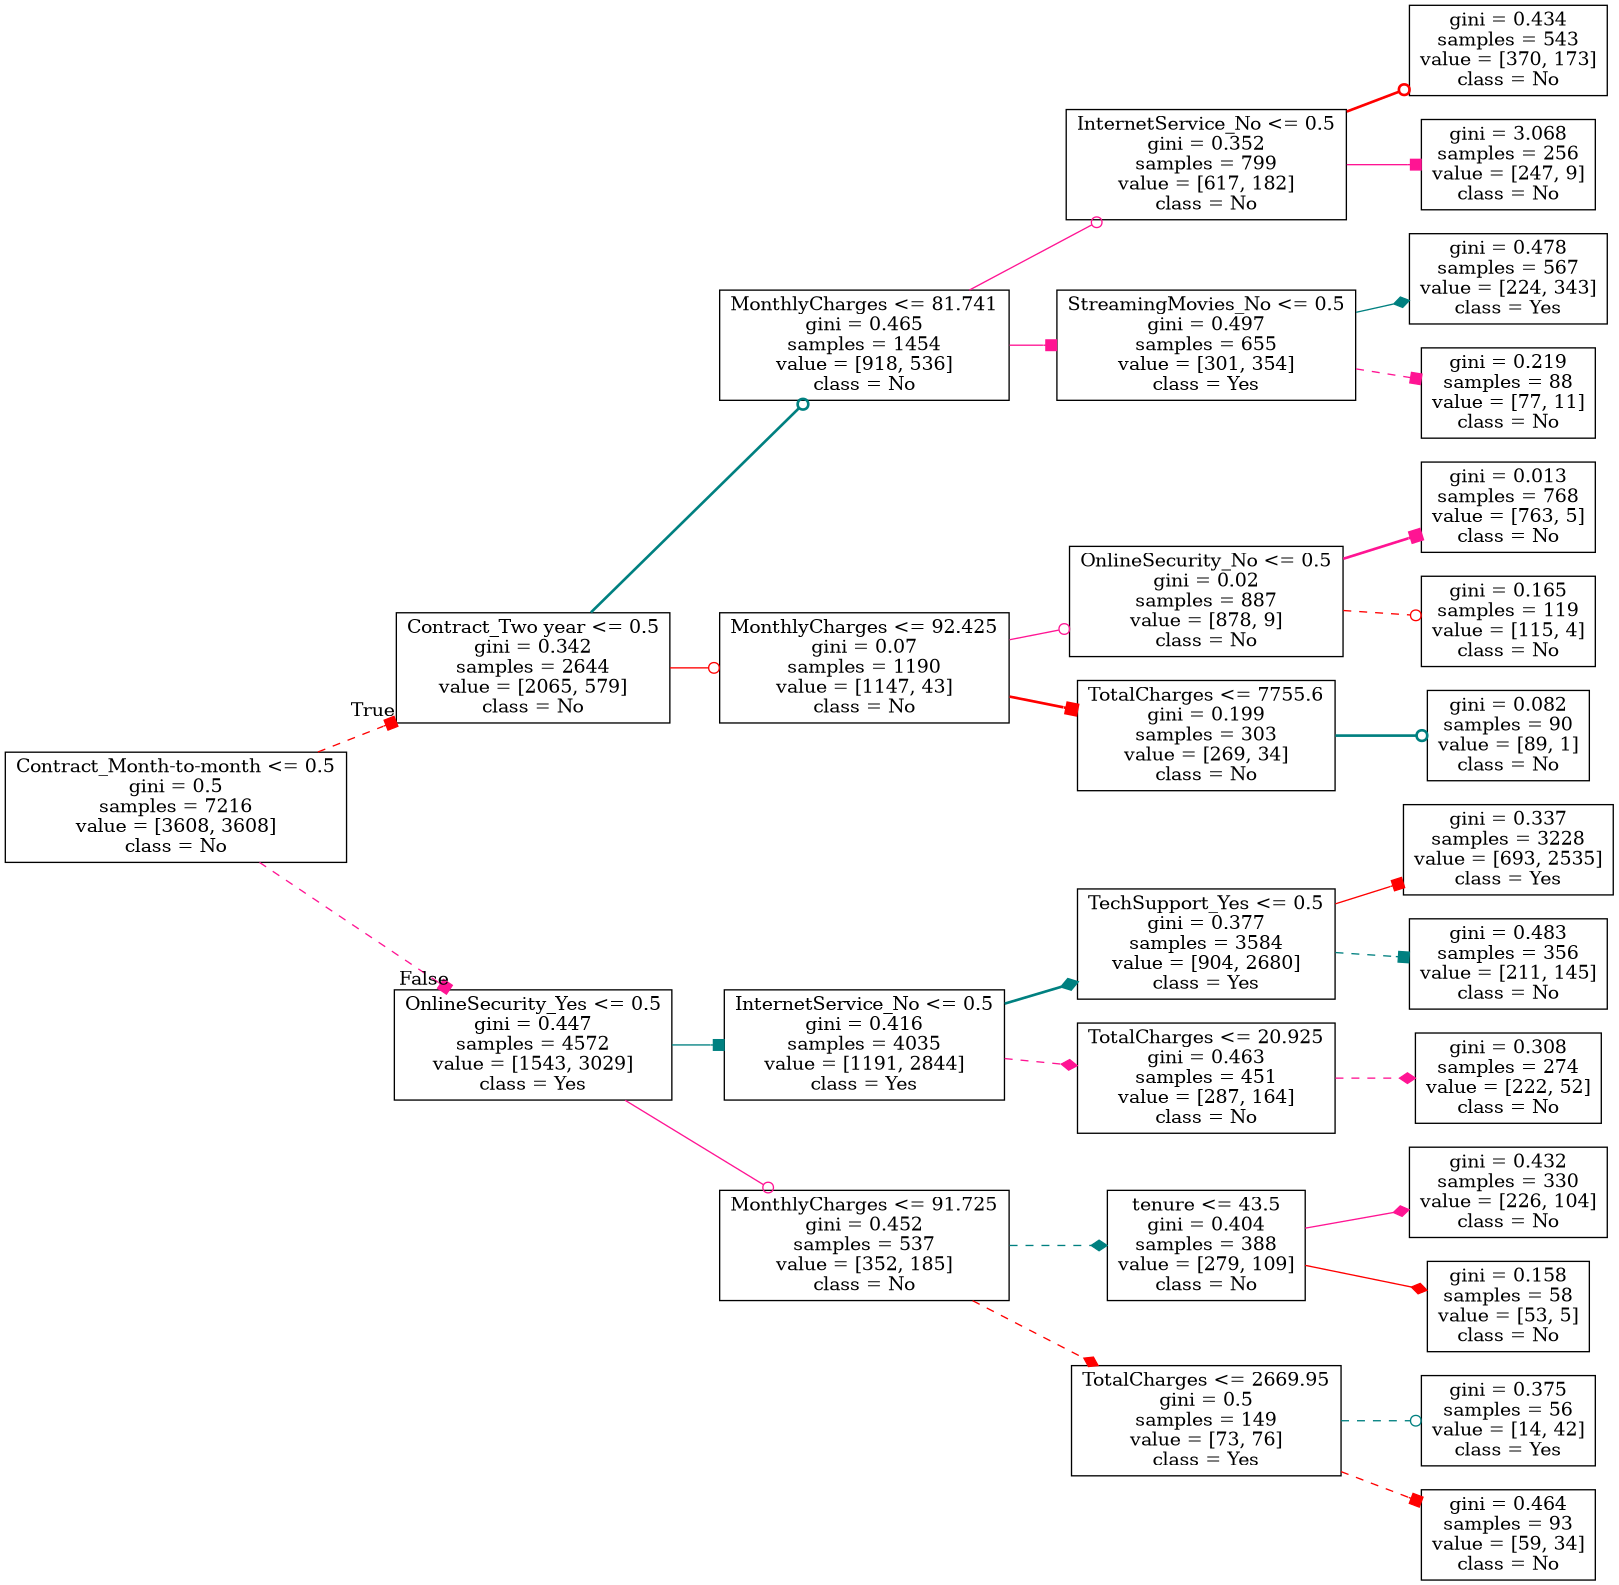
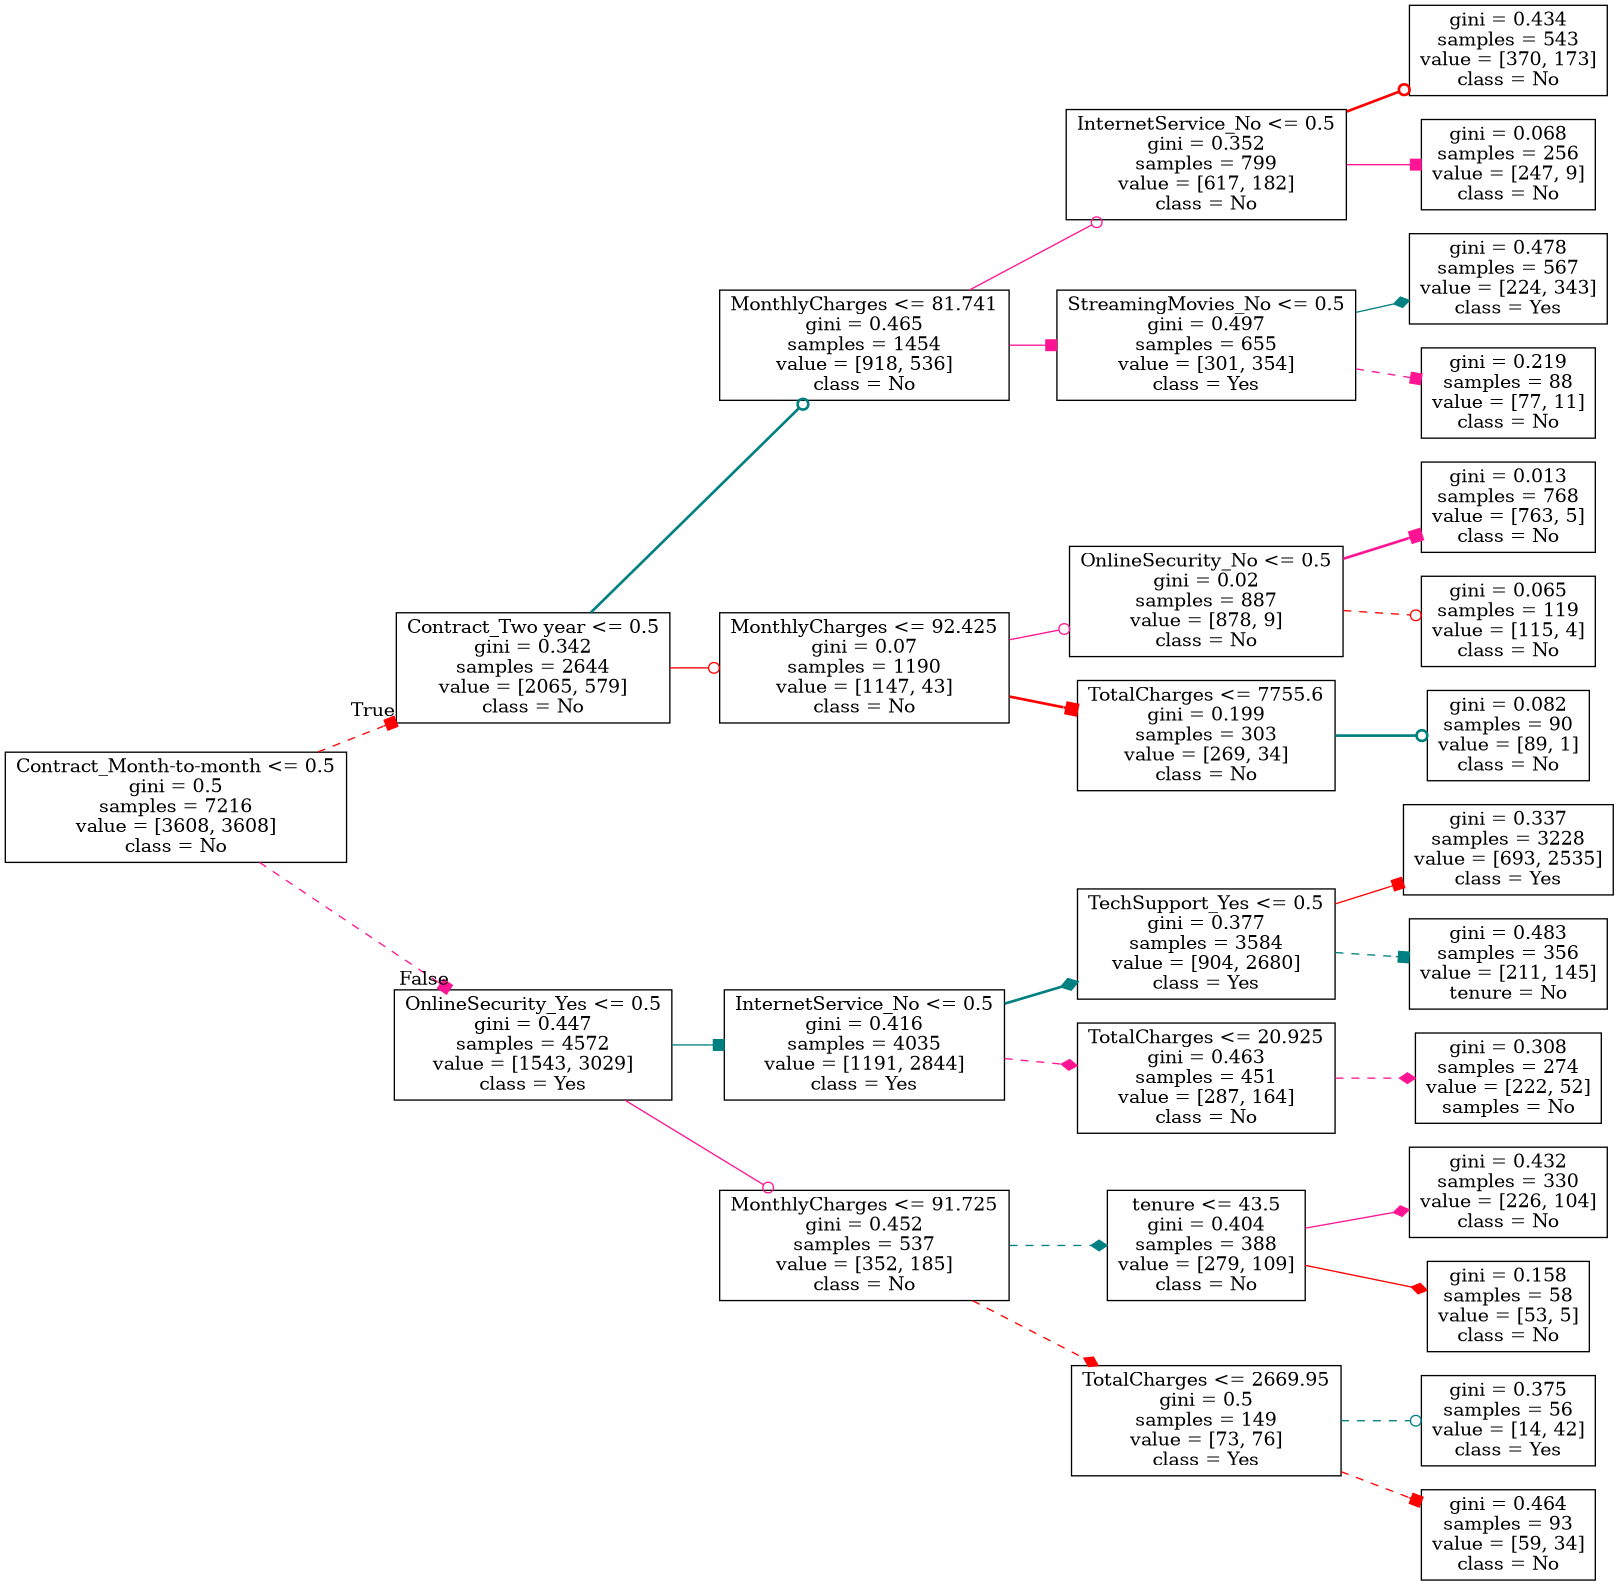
node "gini = 3.068 samples = 256 value = [247, 9] class = No": label "gini = 3.068 samples = 256 value = [247, 9] class = No" -> "gini = 0.068 samples = 256 value = [247, 9] class = No"
node "gini = 0.165 samples = 119 value = [115, 4] class = No": label "gini = 0.165 samples = 119 value = [115, 4] class = No" -> "gini = 0.065 samples = 119 value = [115, 4] class = No"
node "gini = 0.483 samples = 356 value = [211, 145] class = No": label "gini = 0.483 samples = 356 value = [211, 145] class = No" -> "gini = 0.483 samples = 356 value = [211, 145] tenure = No"
node "gini = 0.308 samples = 274 value = [222, 52] class = No": label "gini = 0.308 samples = 274 value = [222, 52] class = No" -> "gini = 0.308 samples = 274 value = [222, 52] samples = No"
